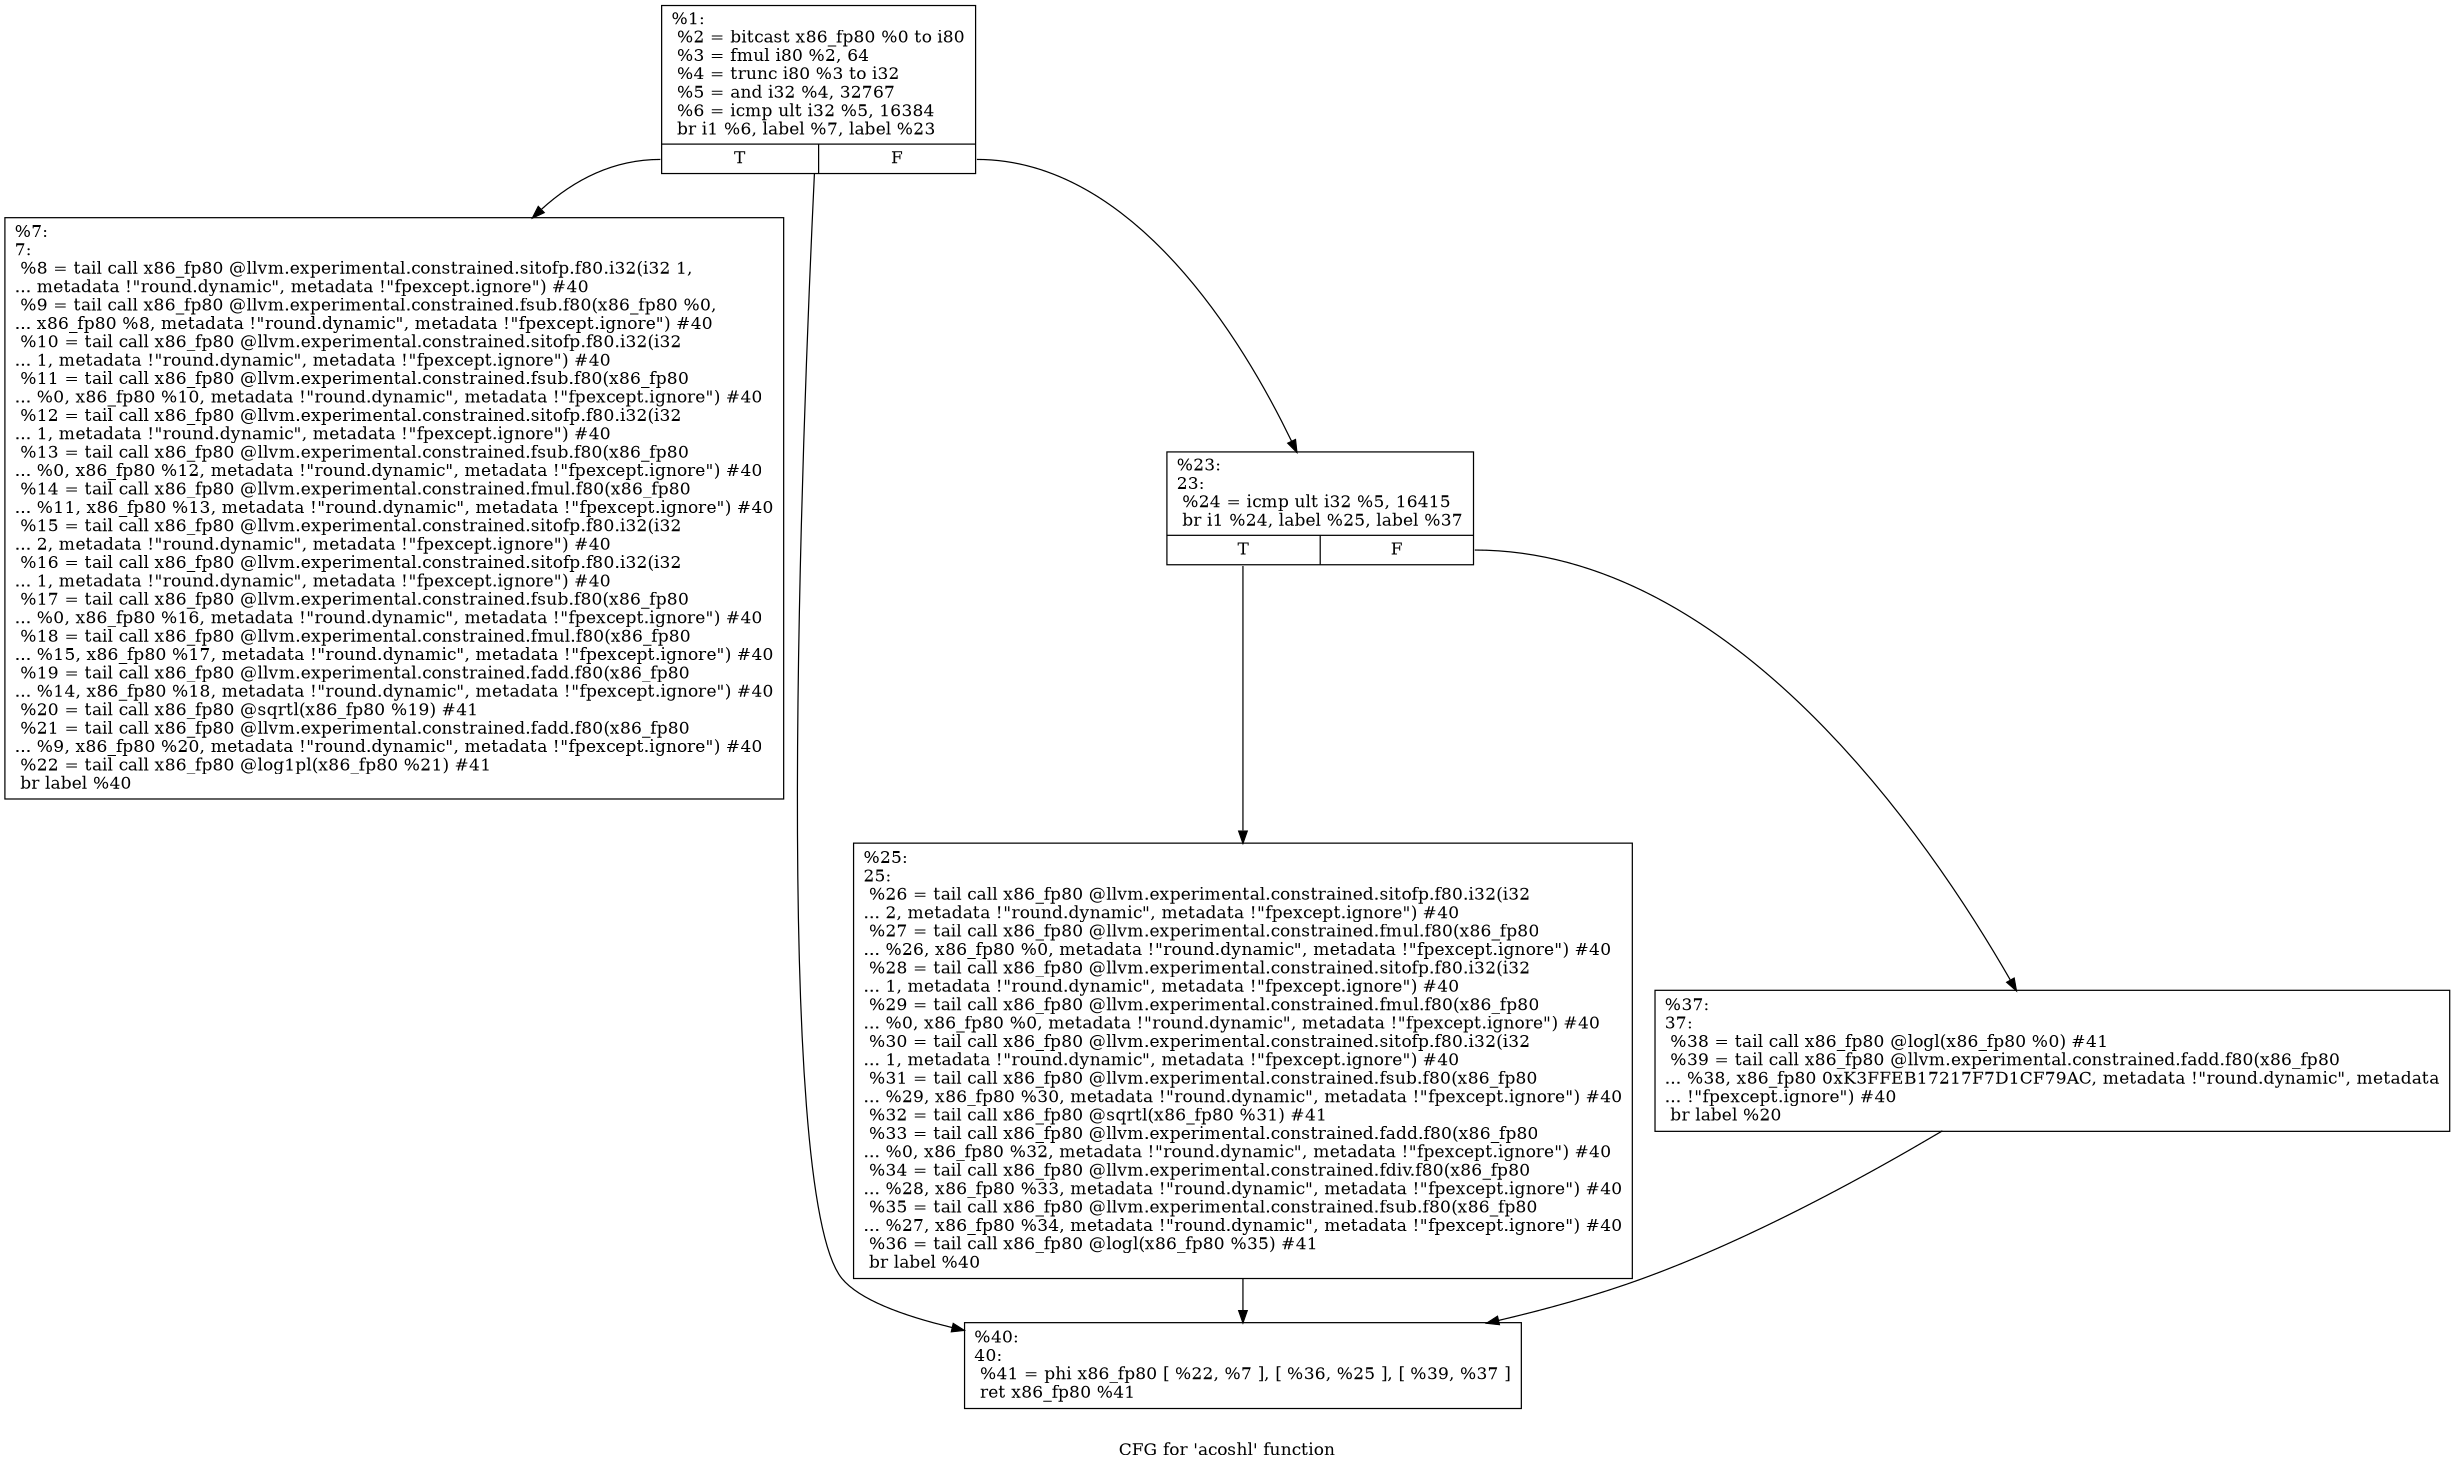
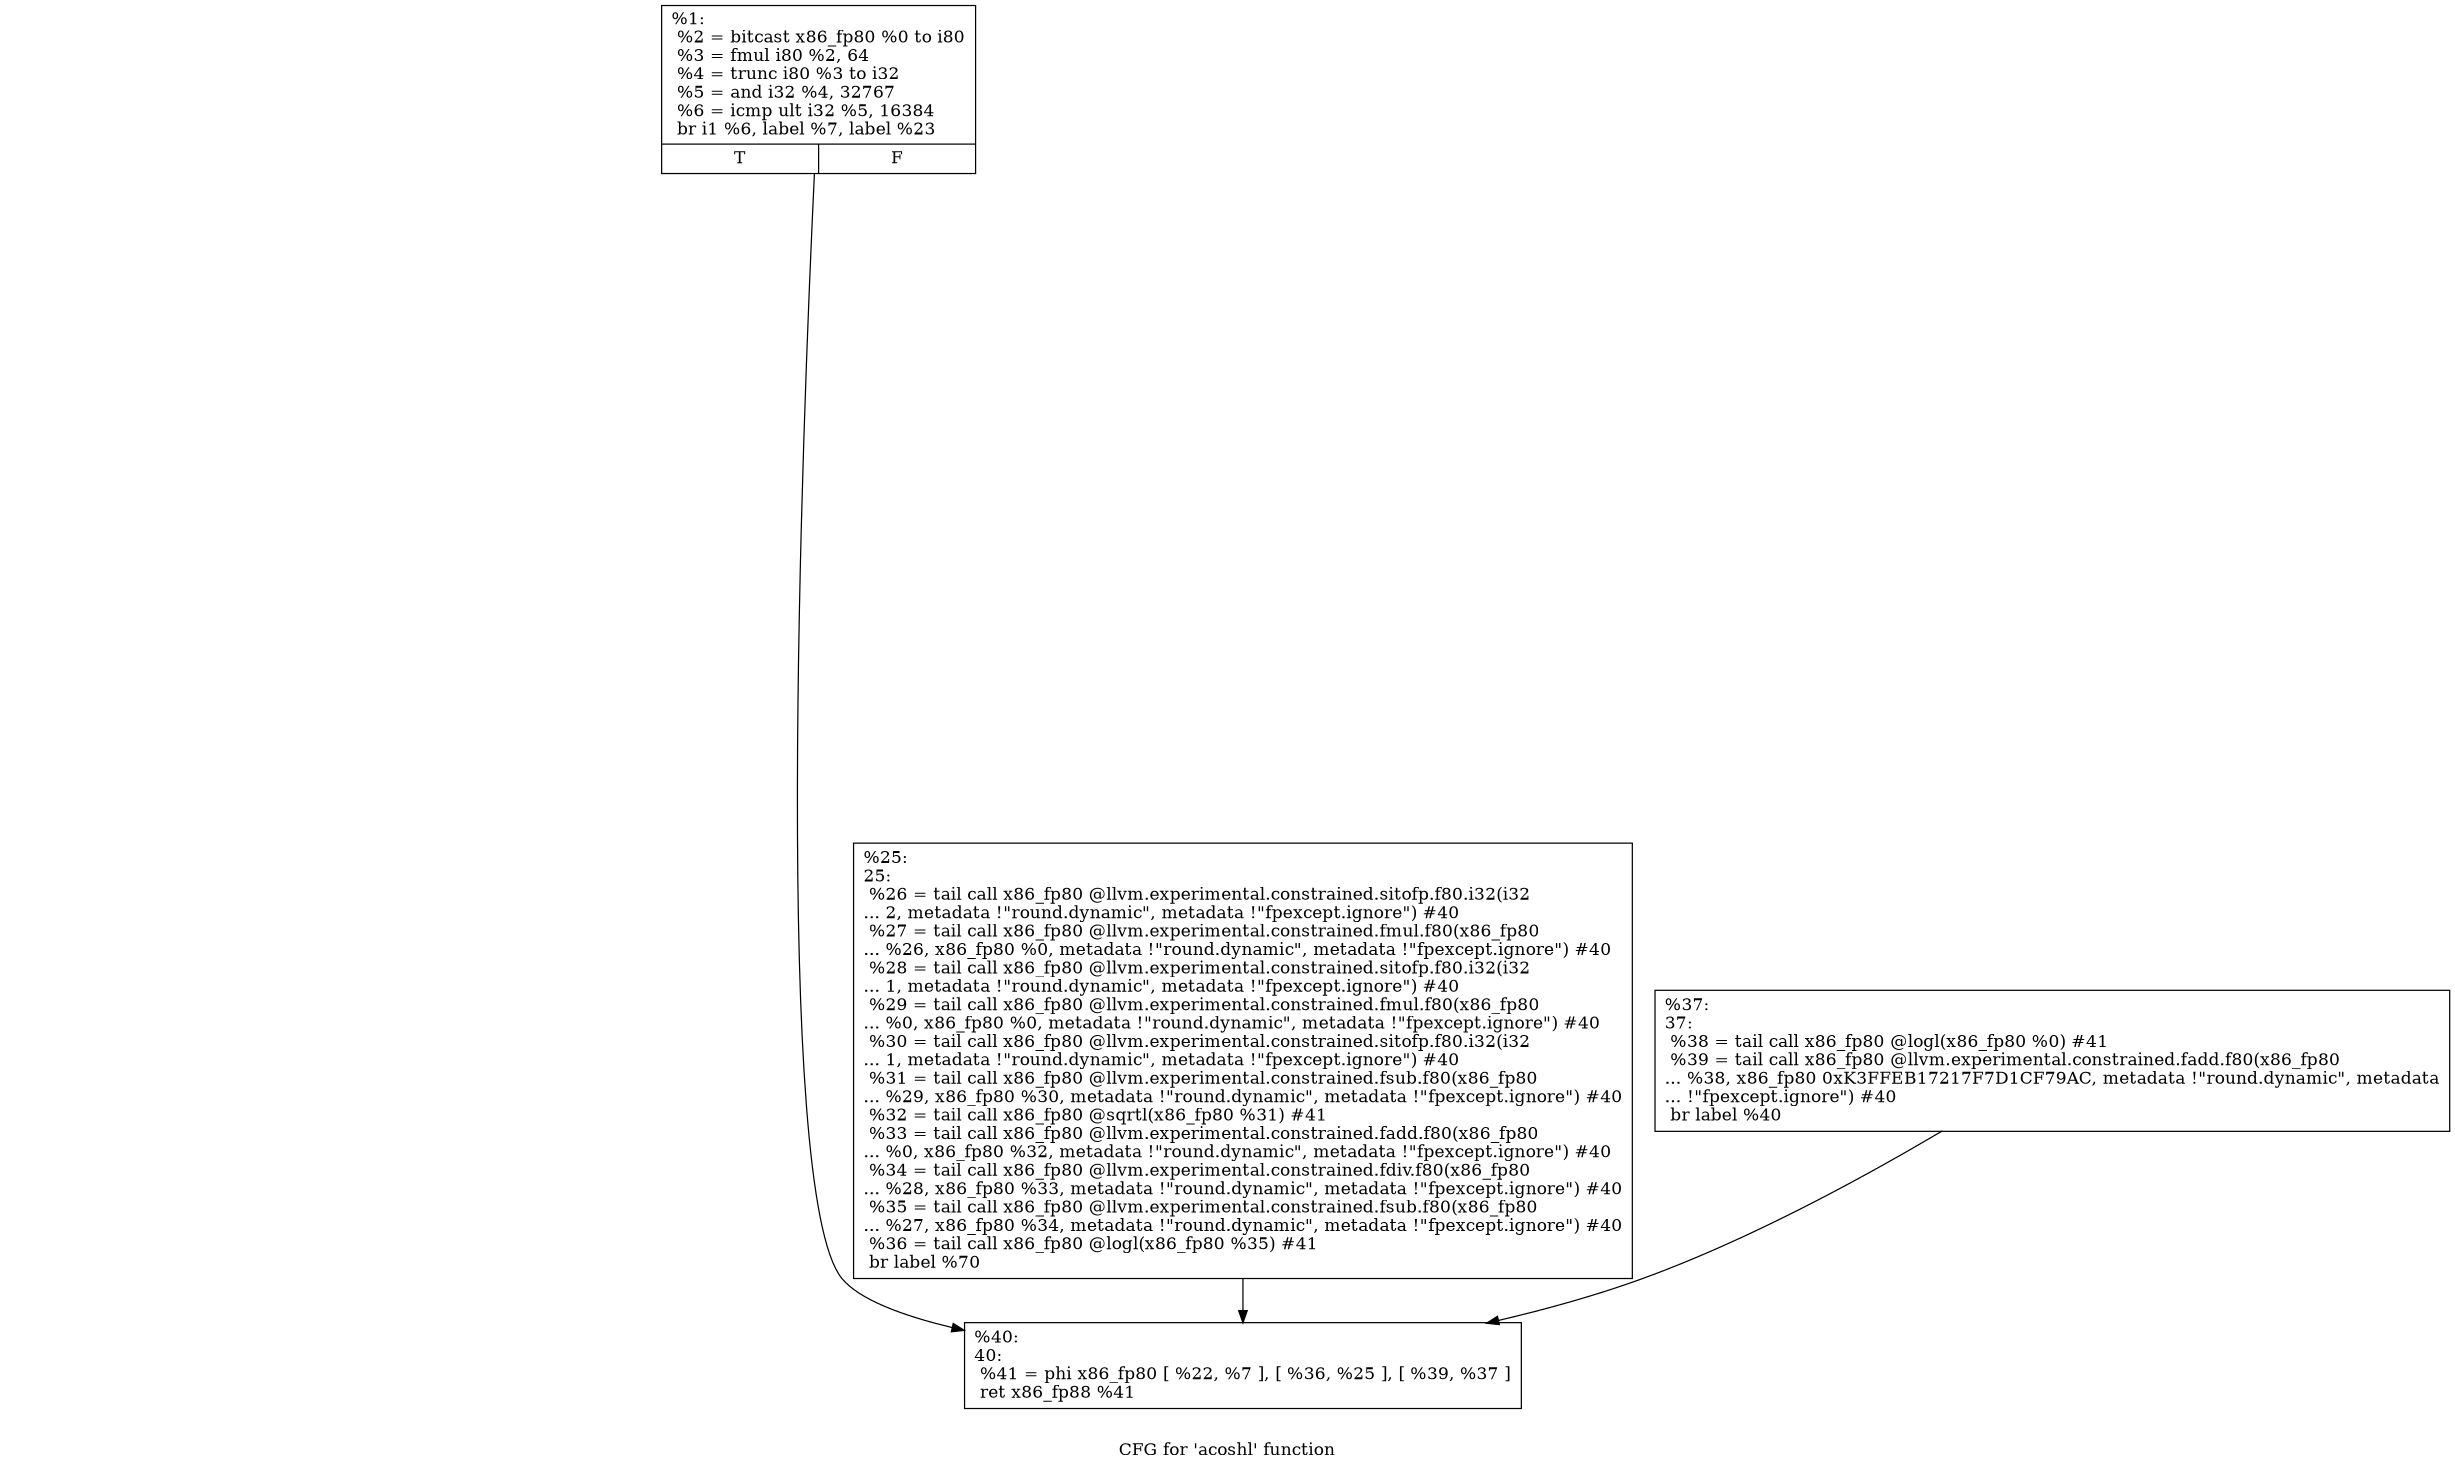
node "%7:": removed
node "%23:": removed
node "%37:": text "br label %20" -> "br label %40"
node "%25:": text "br label %40" -> "br label %70"
node "%40:": text "ret x86_fp80 %41" -> "ret x86_fp88 %41"
